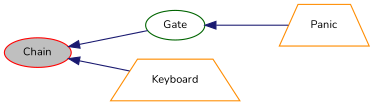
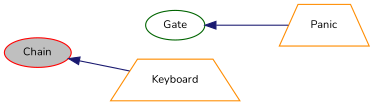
edge "Gate" -> "Chain": removed
